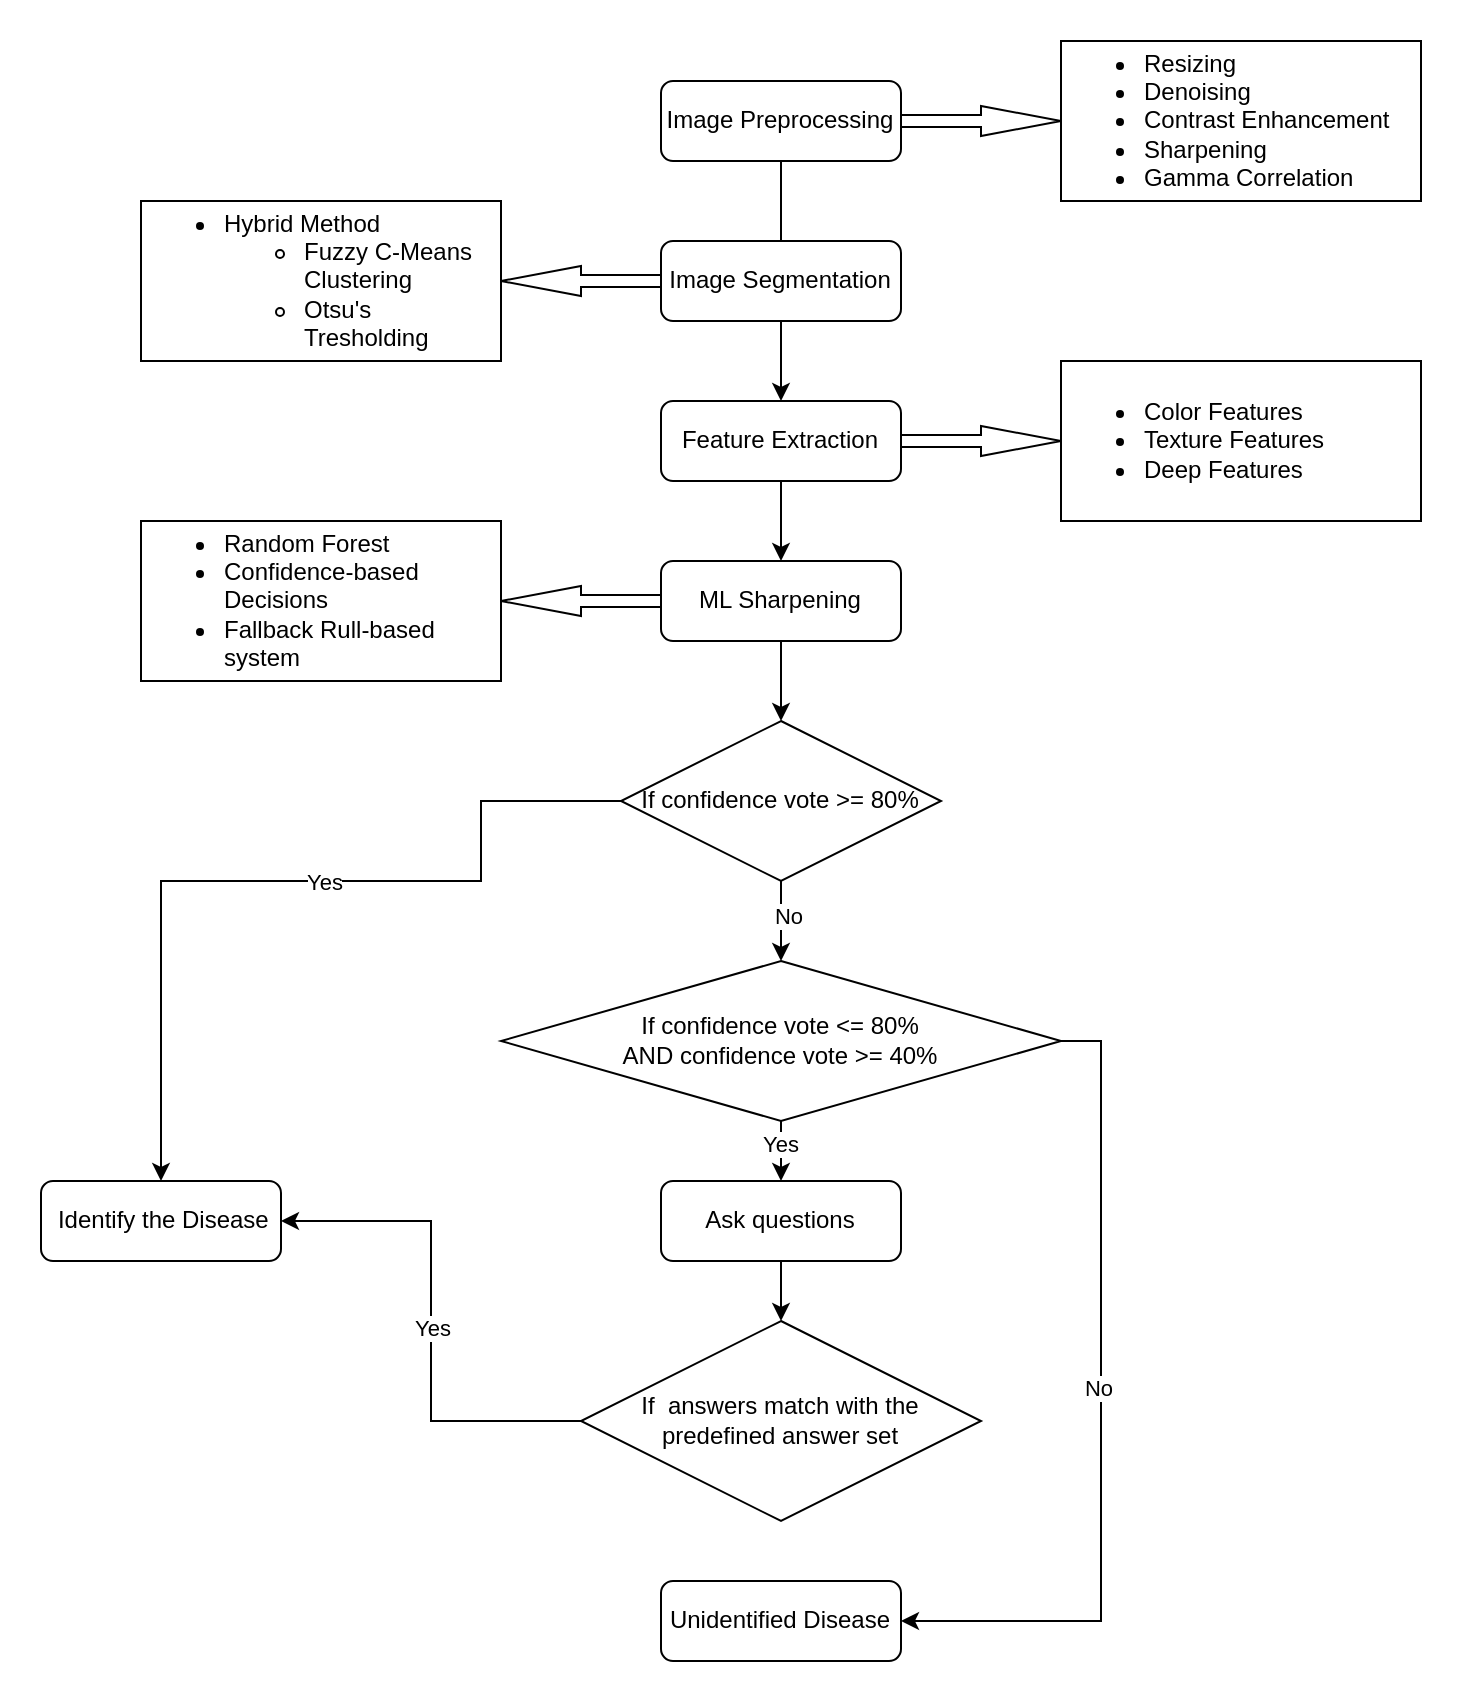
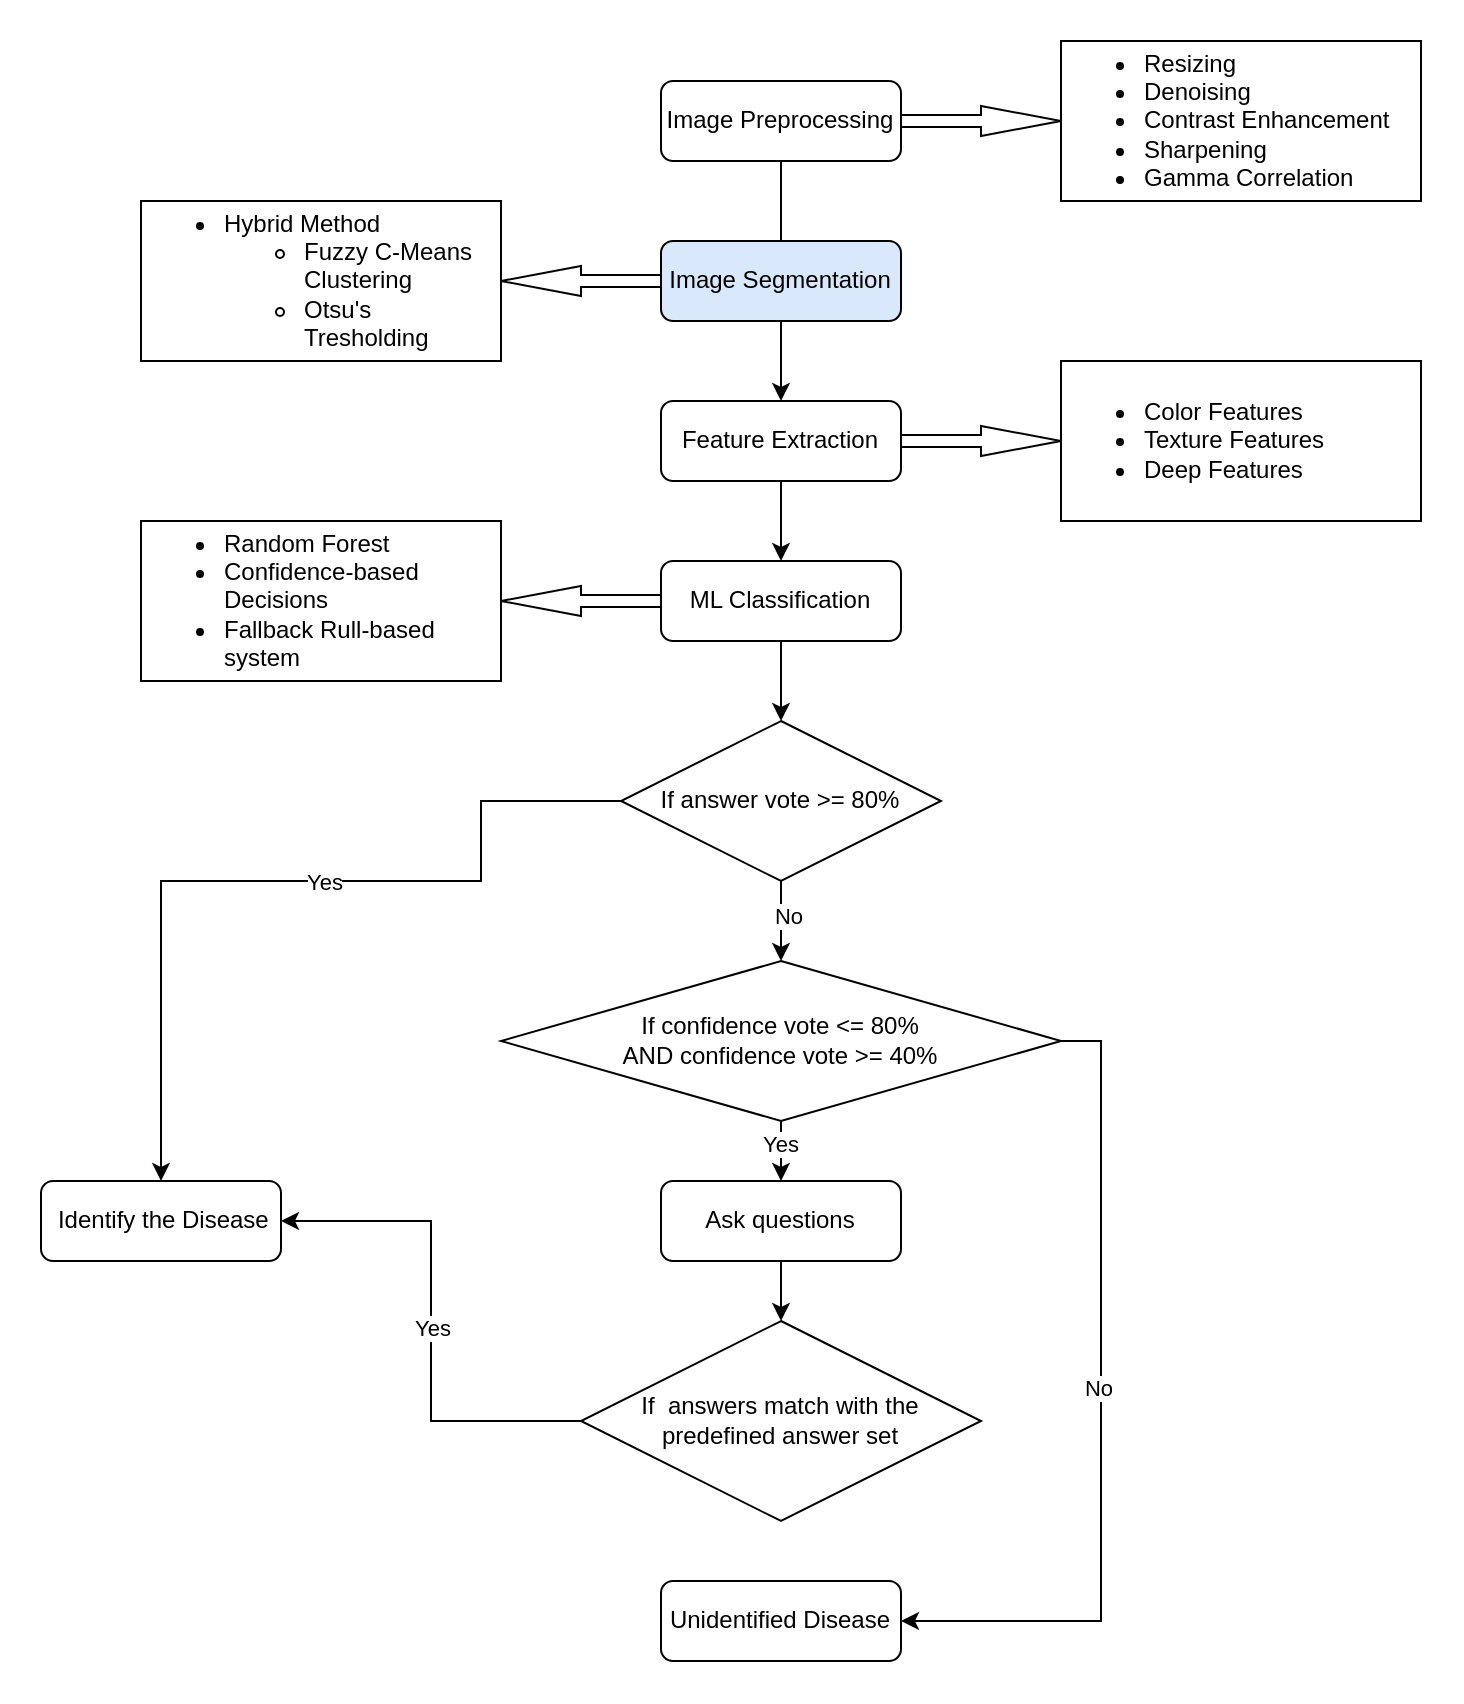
node "Image Segmentation": fillcolor #ffffff -> #dae8fc
node "ML Sharpening": label "ML Sharpening" -> "ML Classification"
node "If confidence vote >= 80%": label "If confidence vote >= 80%" -> "If answer vote >= 80%"
